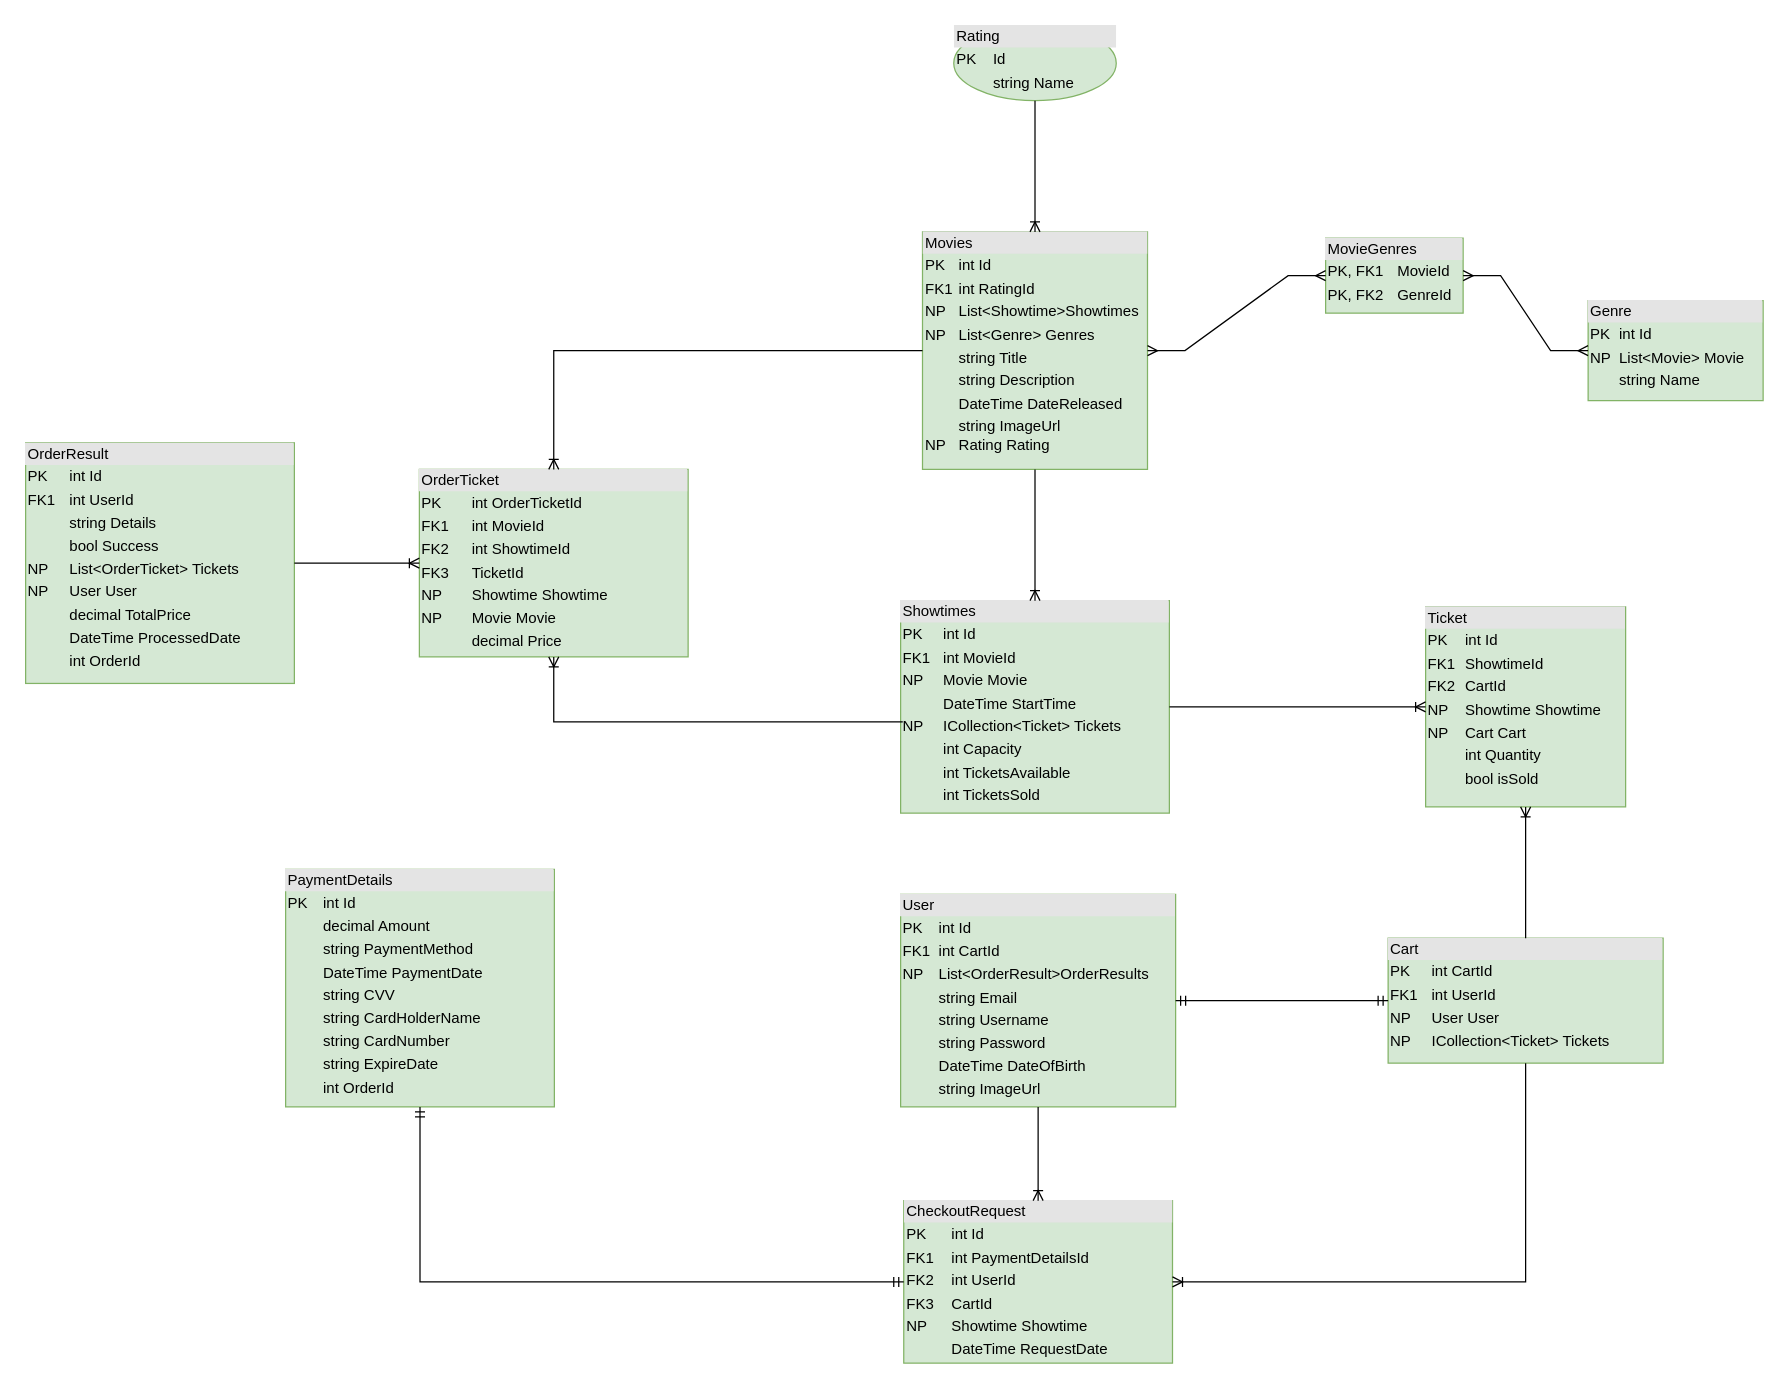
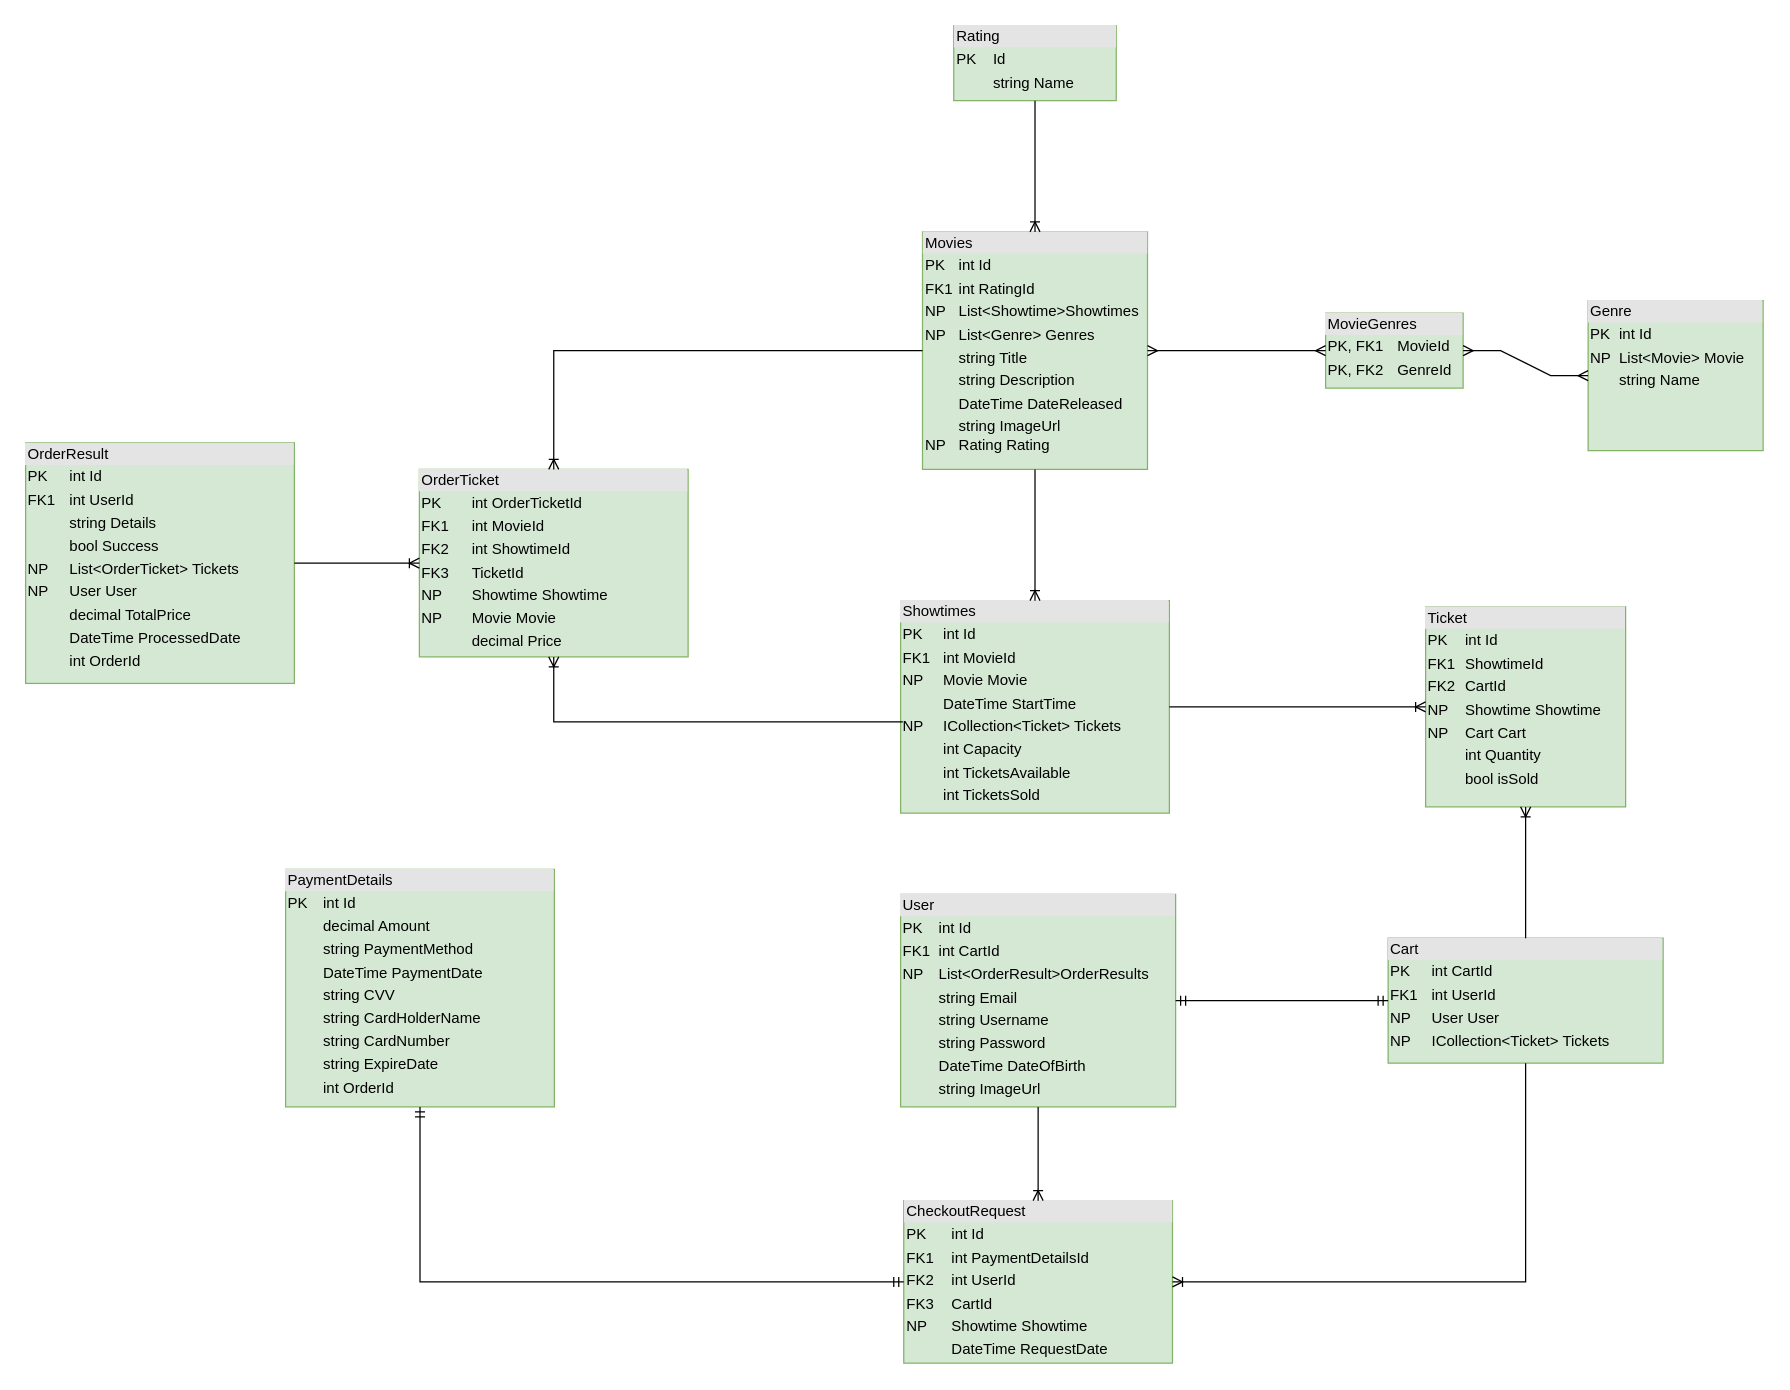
node "Rating PK Id string Name": shape ellipse -> rectangle
node "MovieGenres PK, FK1 MovieId PK, FK2 GenreId": moved (1394, 276) -> (1394, 351)
node "Genre PK int Id NP List<Movie> Movie string Name": size 175x100 -> 175x150
